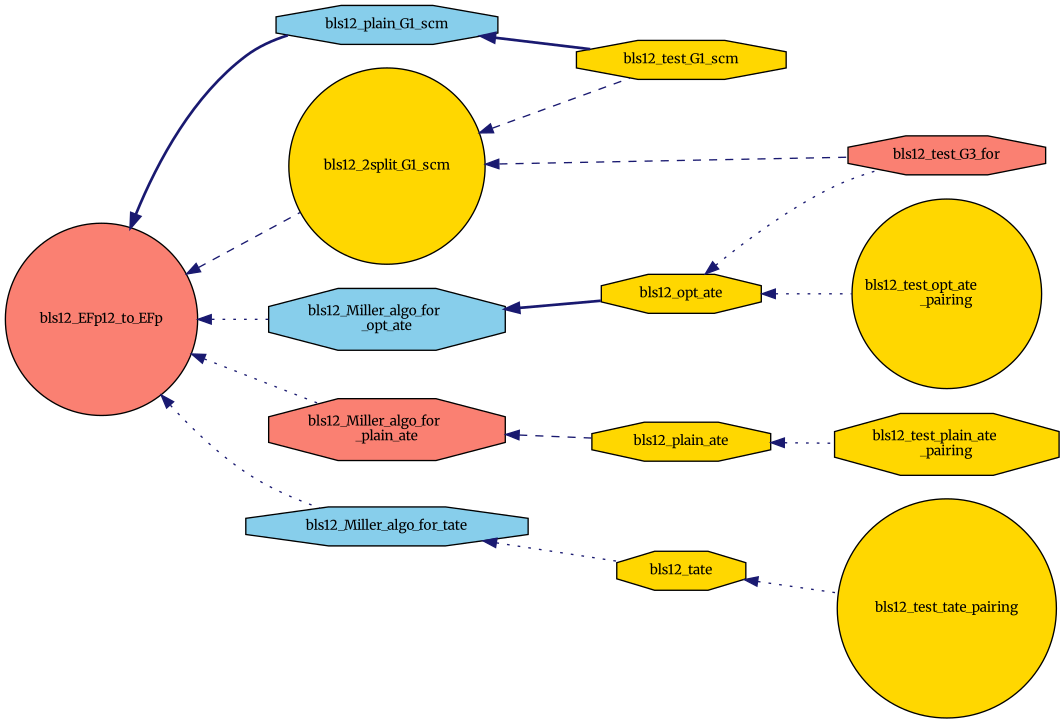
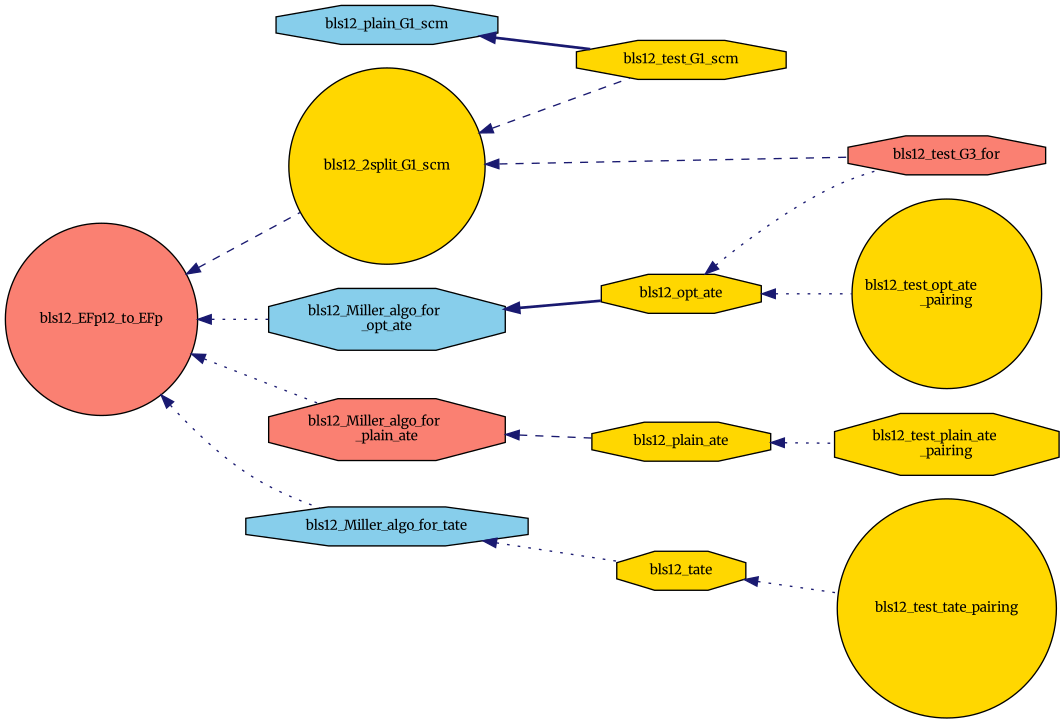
edge "bls12_plain_G1_scm" -> "bls12_EFp12_to_EFp": removed
